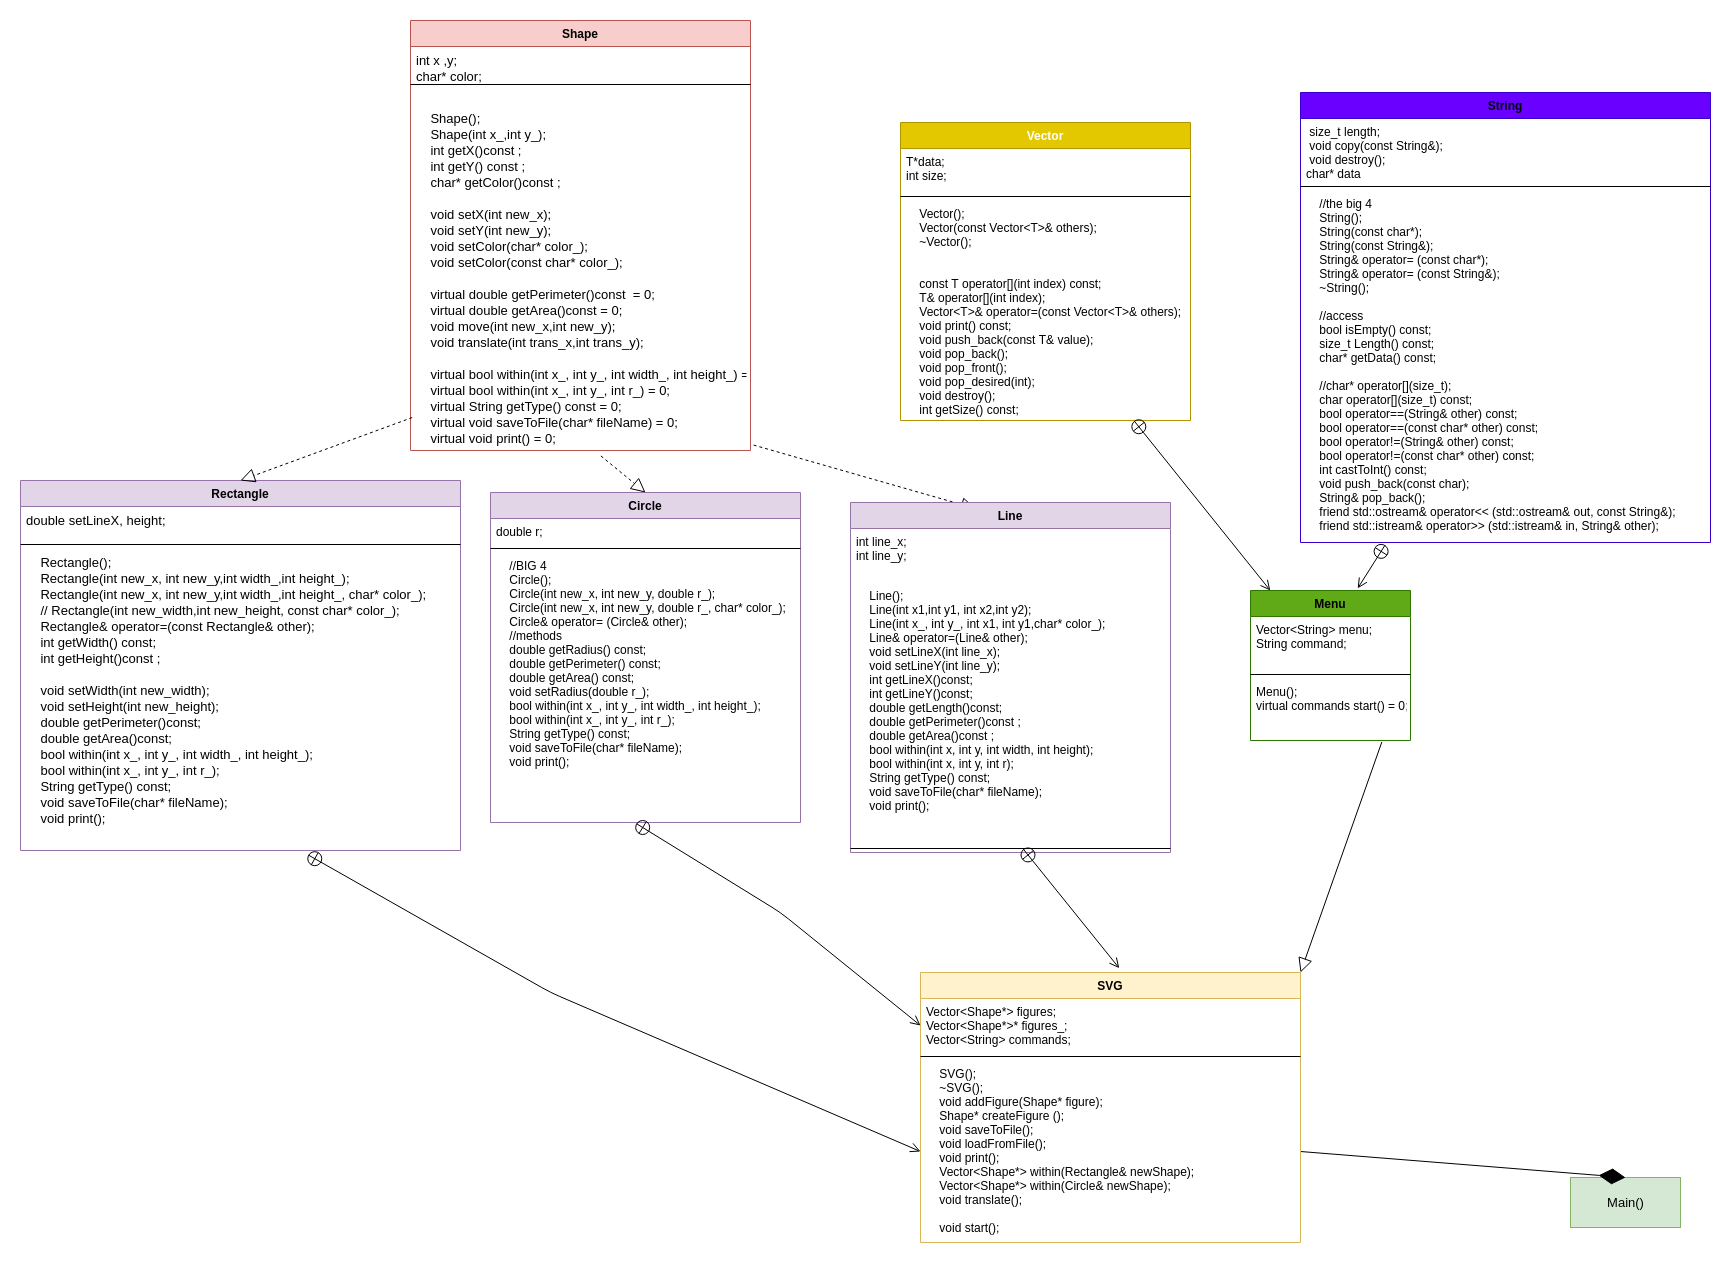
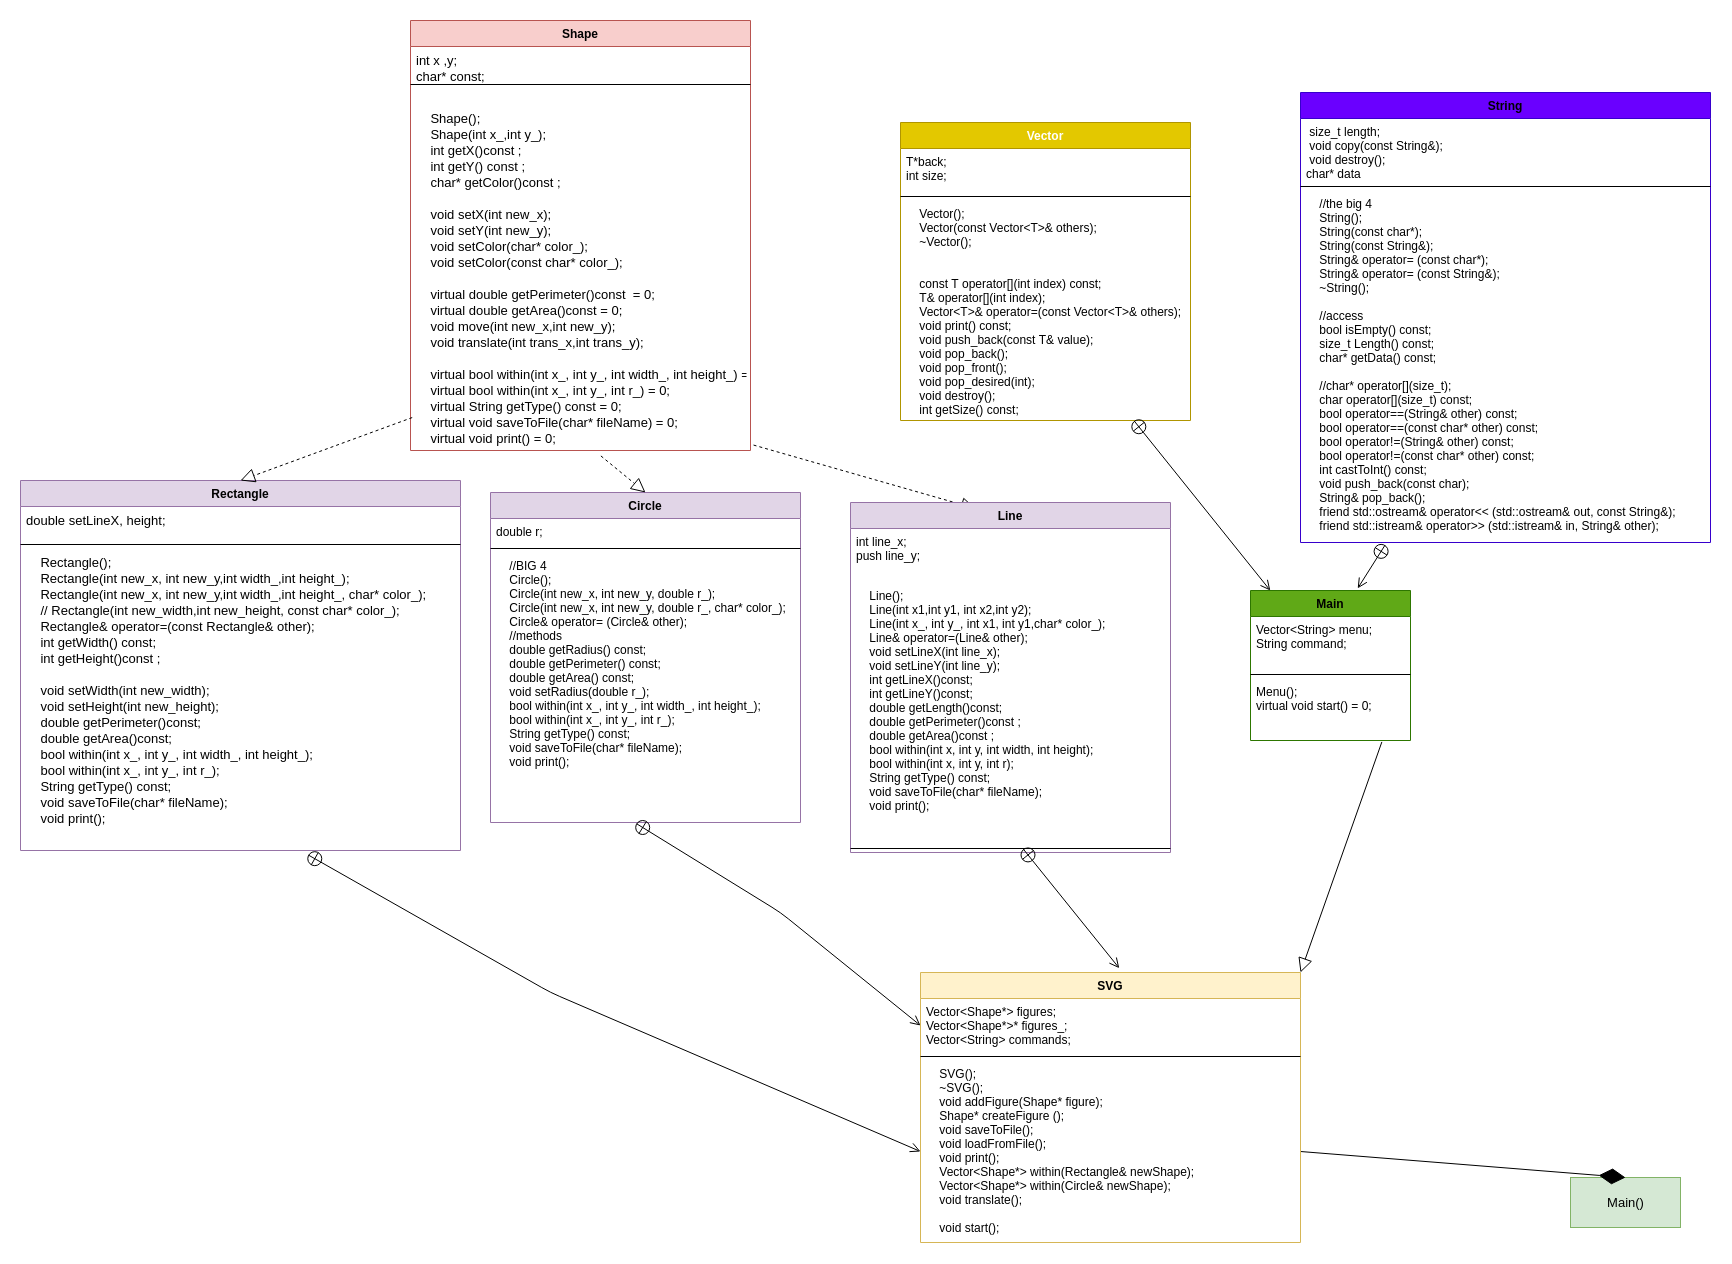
node "int x ,y; char* color;": label "int x ,y; char* color;" -> "int x ,y; char* const;"
node "T*data; int size;": label "T*data; int size;" -> "T*back; int size;"
node "int line_x; int line_y;": label "int line_x; int line_y;" -> "int line_x; push line_y;"
node "Menu": label "Menu" -> "Main"
node "Menu(); virtual commands start() = 0;": label "Menu(); virtual commands start() = 0;" -> "Menu(); virtual void start() = 0;"
